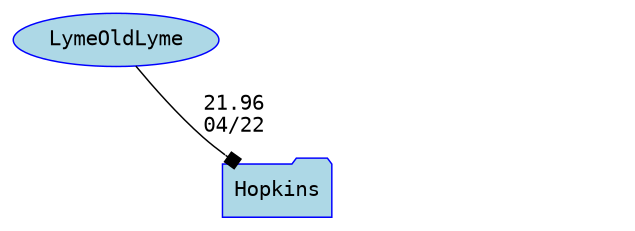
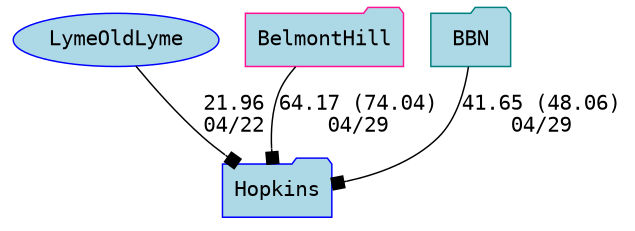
node "BelmontHill": added
node "BBN": added
